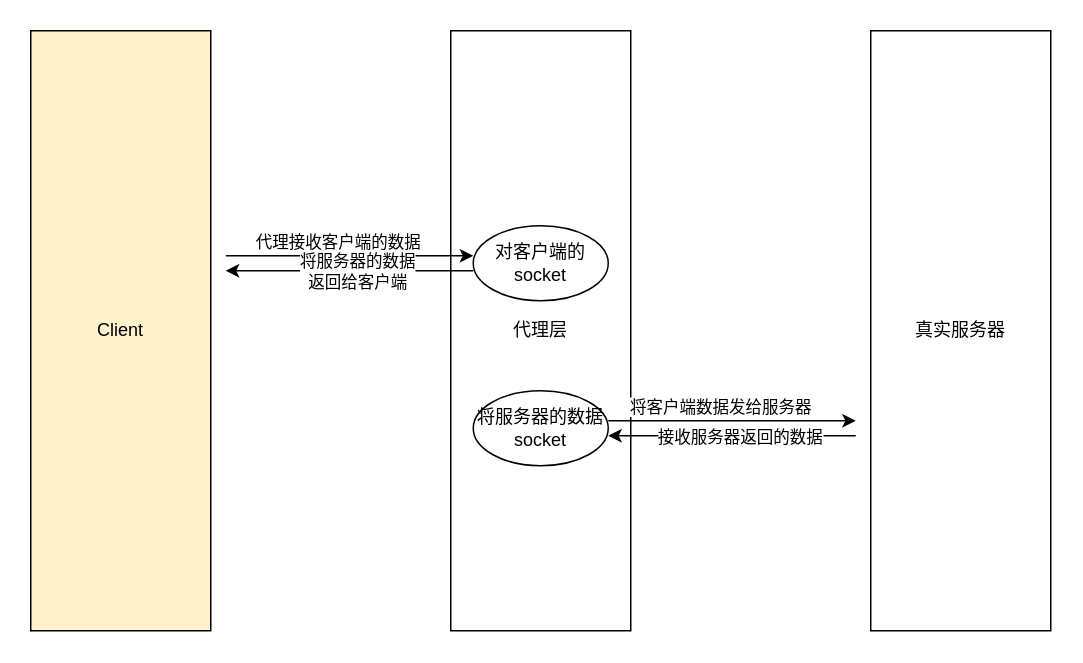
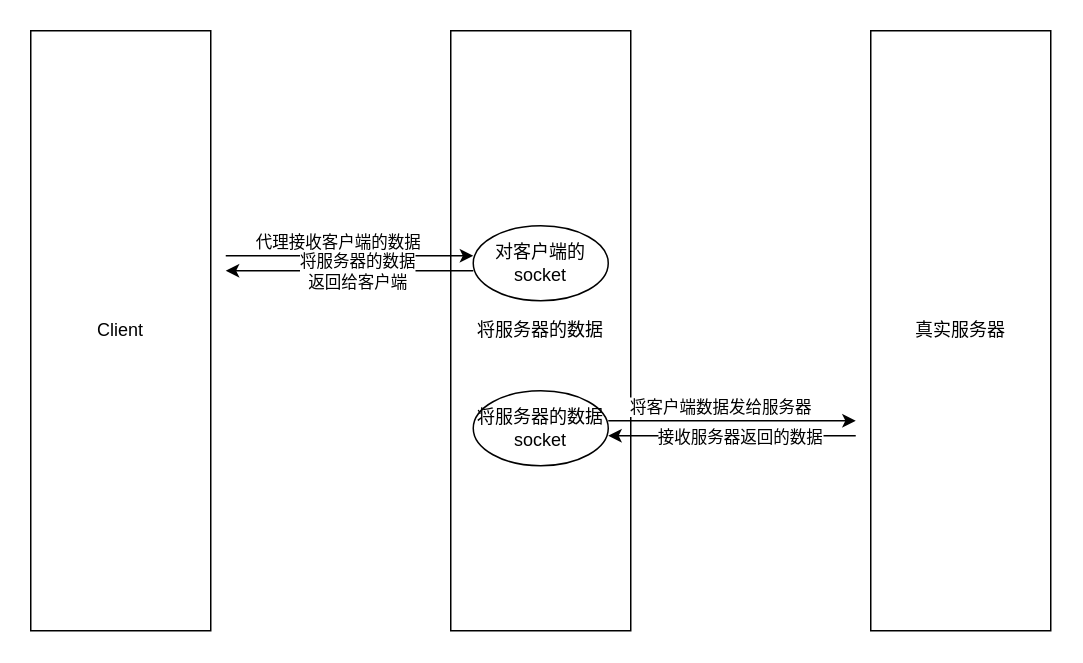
node "Client": fillcolor #fff2cc -> #ffffff
node "代理层": label "代理层" -> "将服务器的数据"
